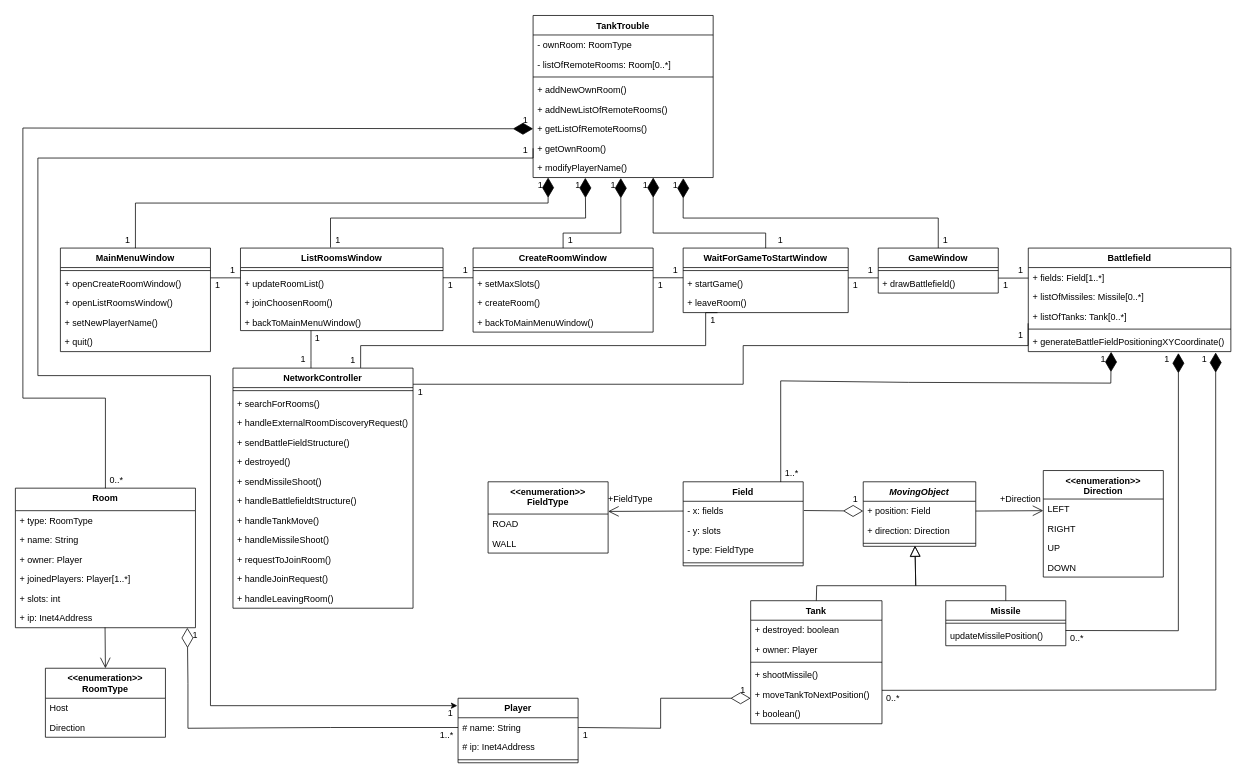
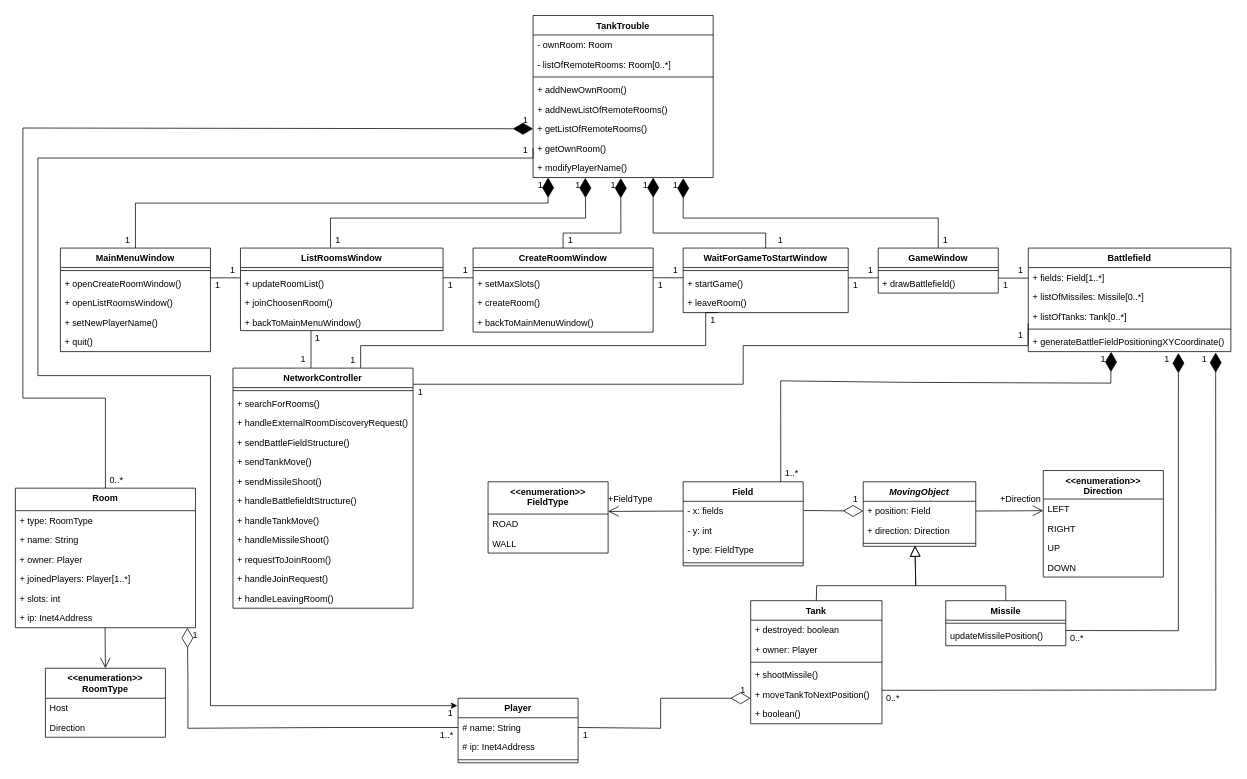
node "- ownRoom: RoomType": label "- ownRoom: RoomType" -> "- ownRoom: Room"
node "+ destroyed()": label "+ destroyed()" -> "+ sendTankMove()"
node "- y: slots": label "- y: slots" -> "- y: int"
